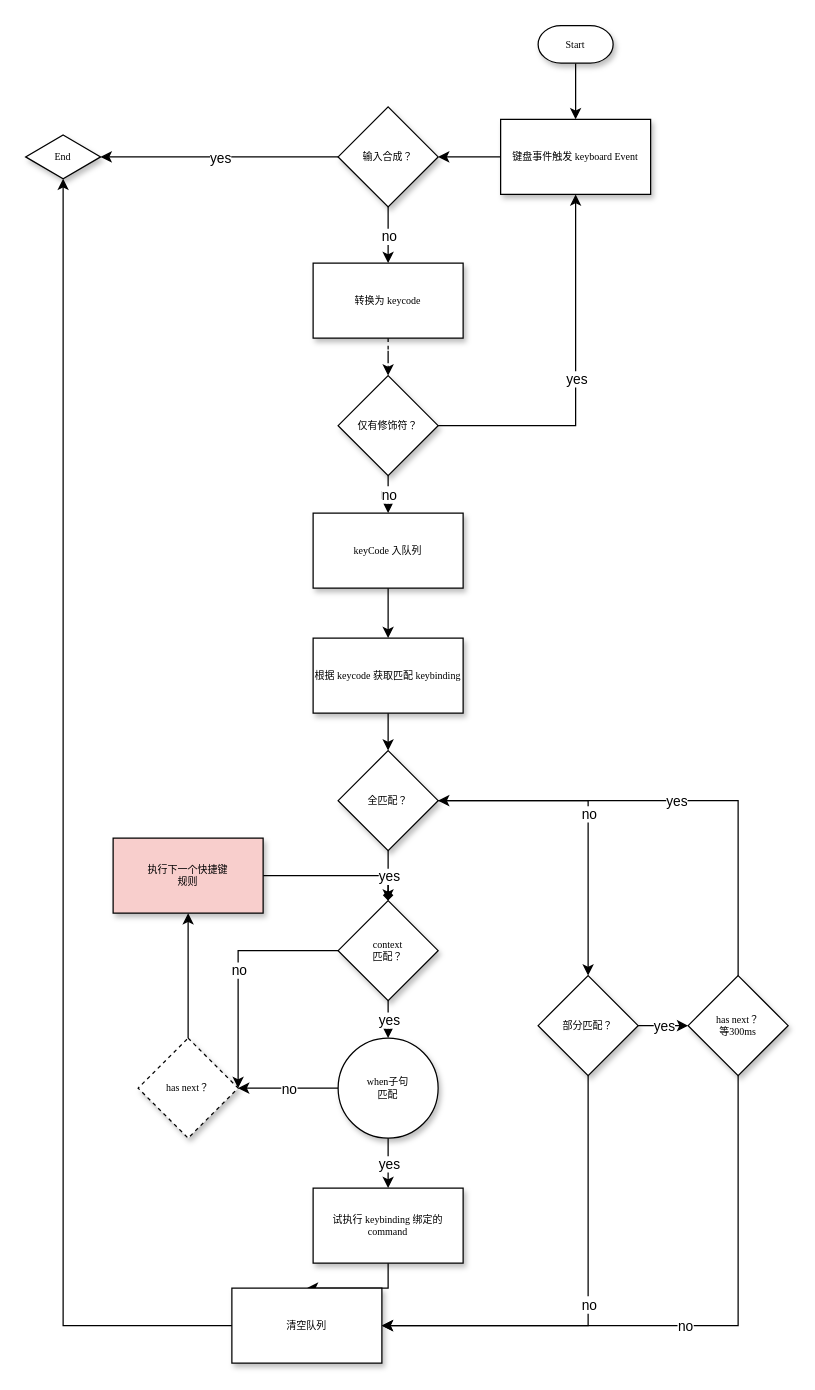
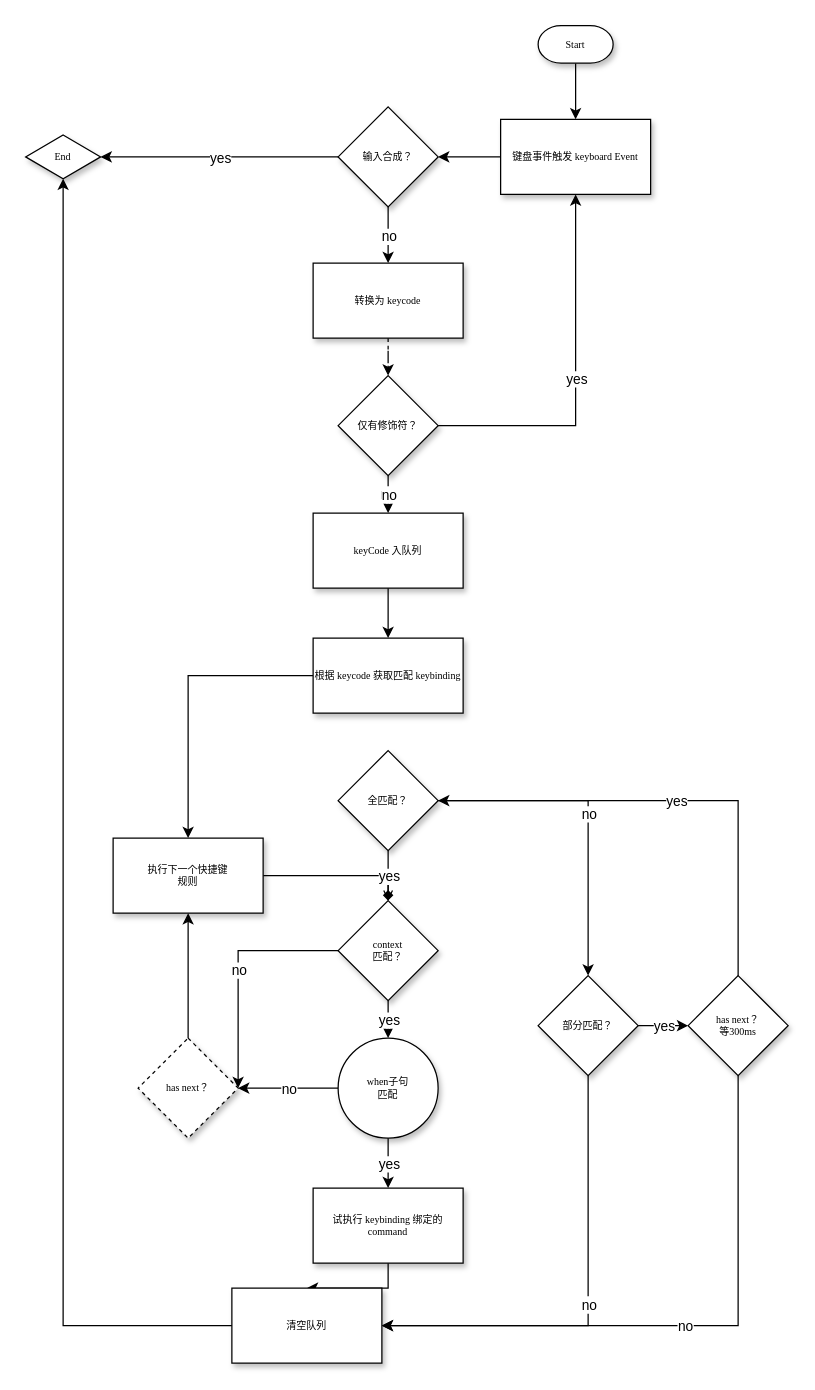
edge "根据 keycode 获取匹配 keybinding" -> "全匹配？": now "根据 keycode 获取匹配 keybinding" -> "执行下一个快捷键 规则"
node "执行下一个快捷键 规则": fillcolor #f8cecc -> #ffffff
edge "执行下一个快捷键 规则" -> "context 匹配？": arrowhead classic -> open
